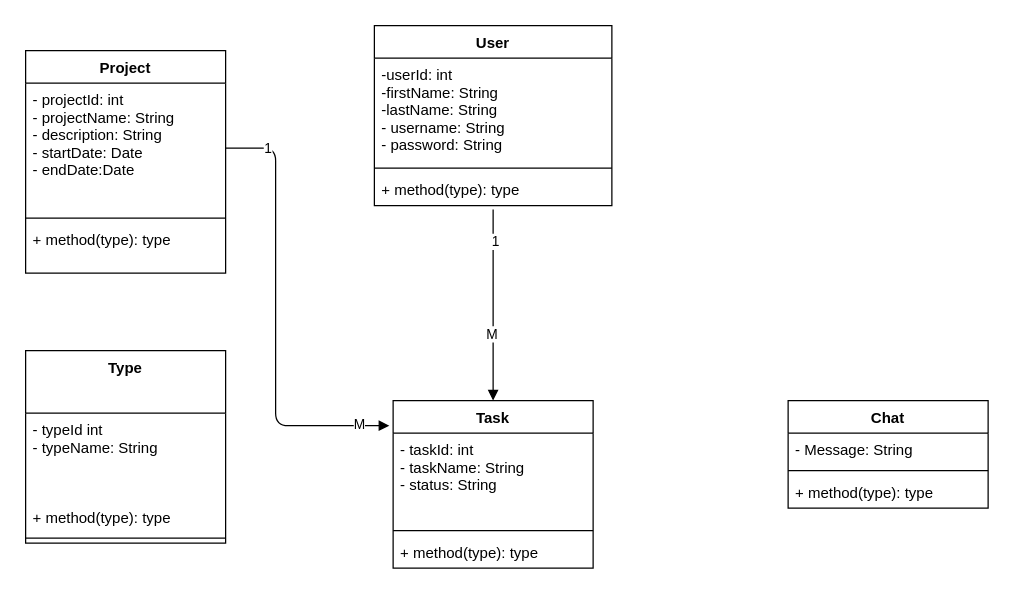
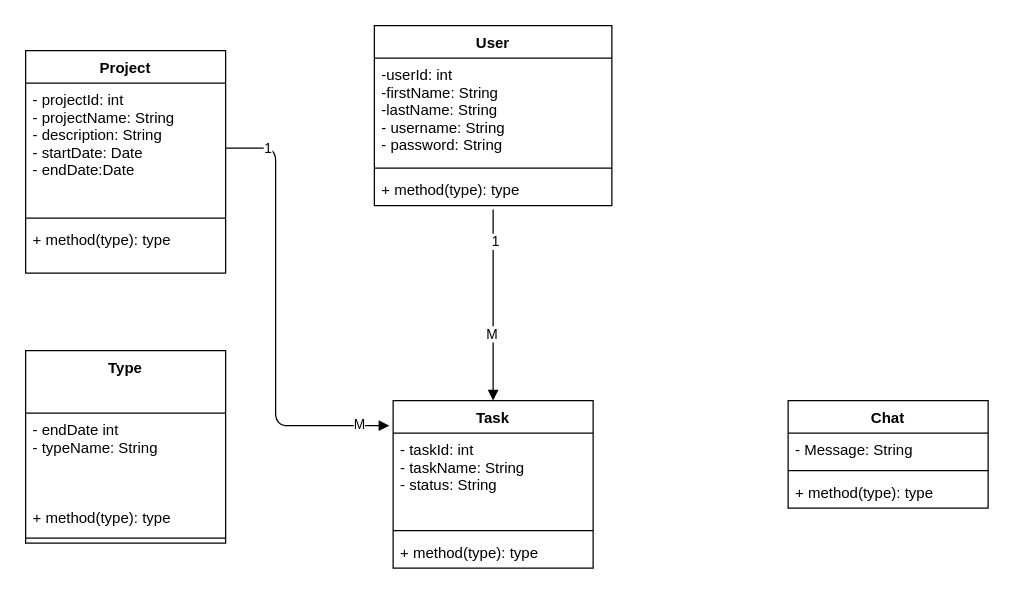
node "- typeId int - typeName: String": label "- typeId int - typeName: String" -> "- endDate int - typeName: String"
